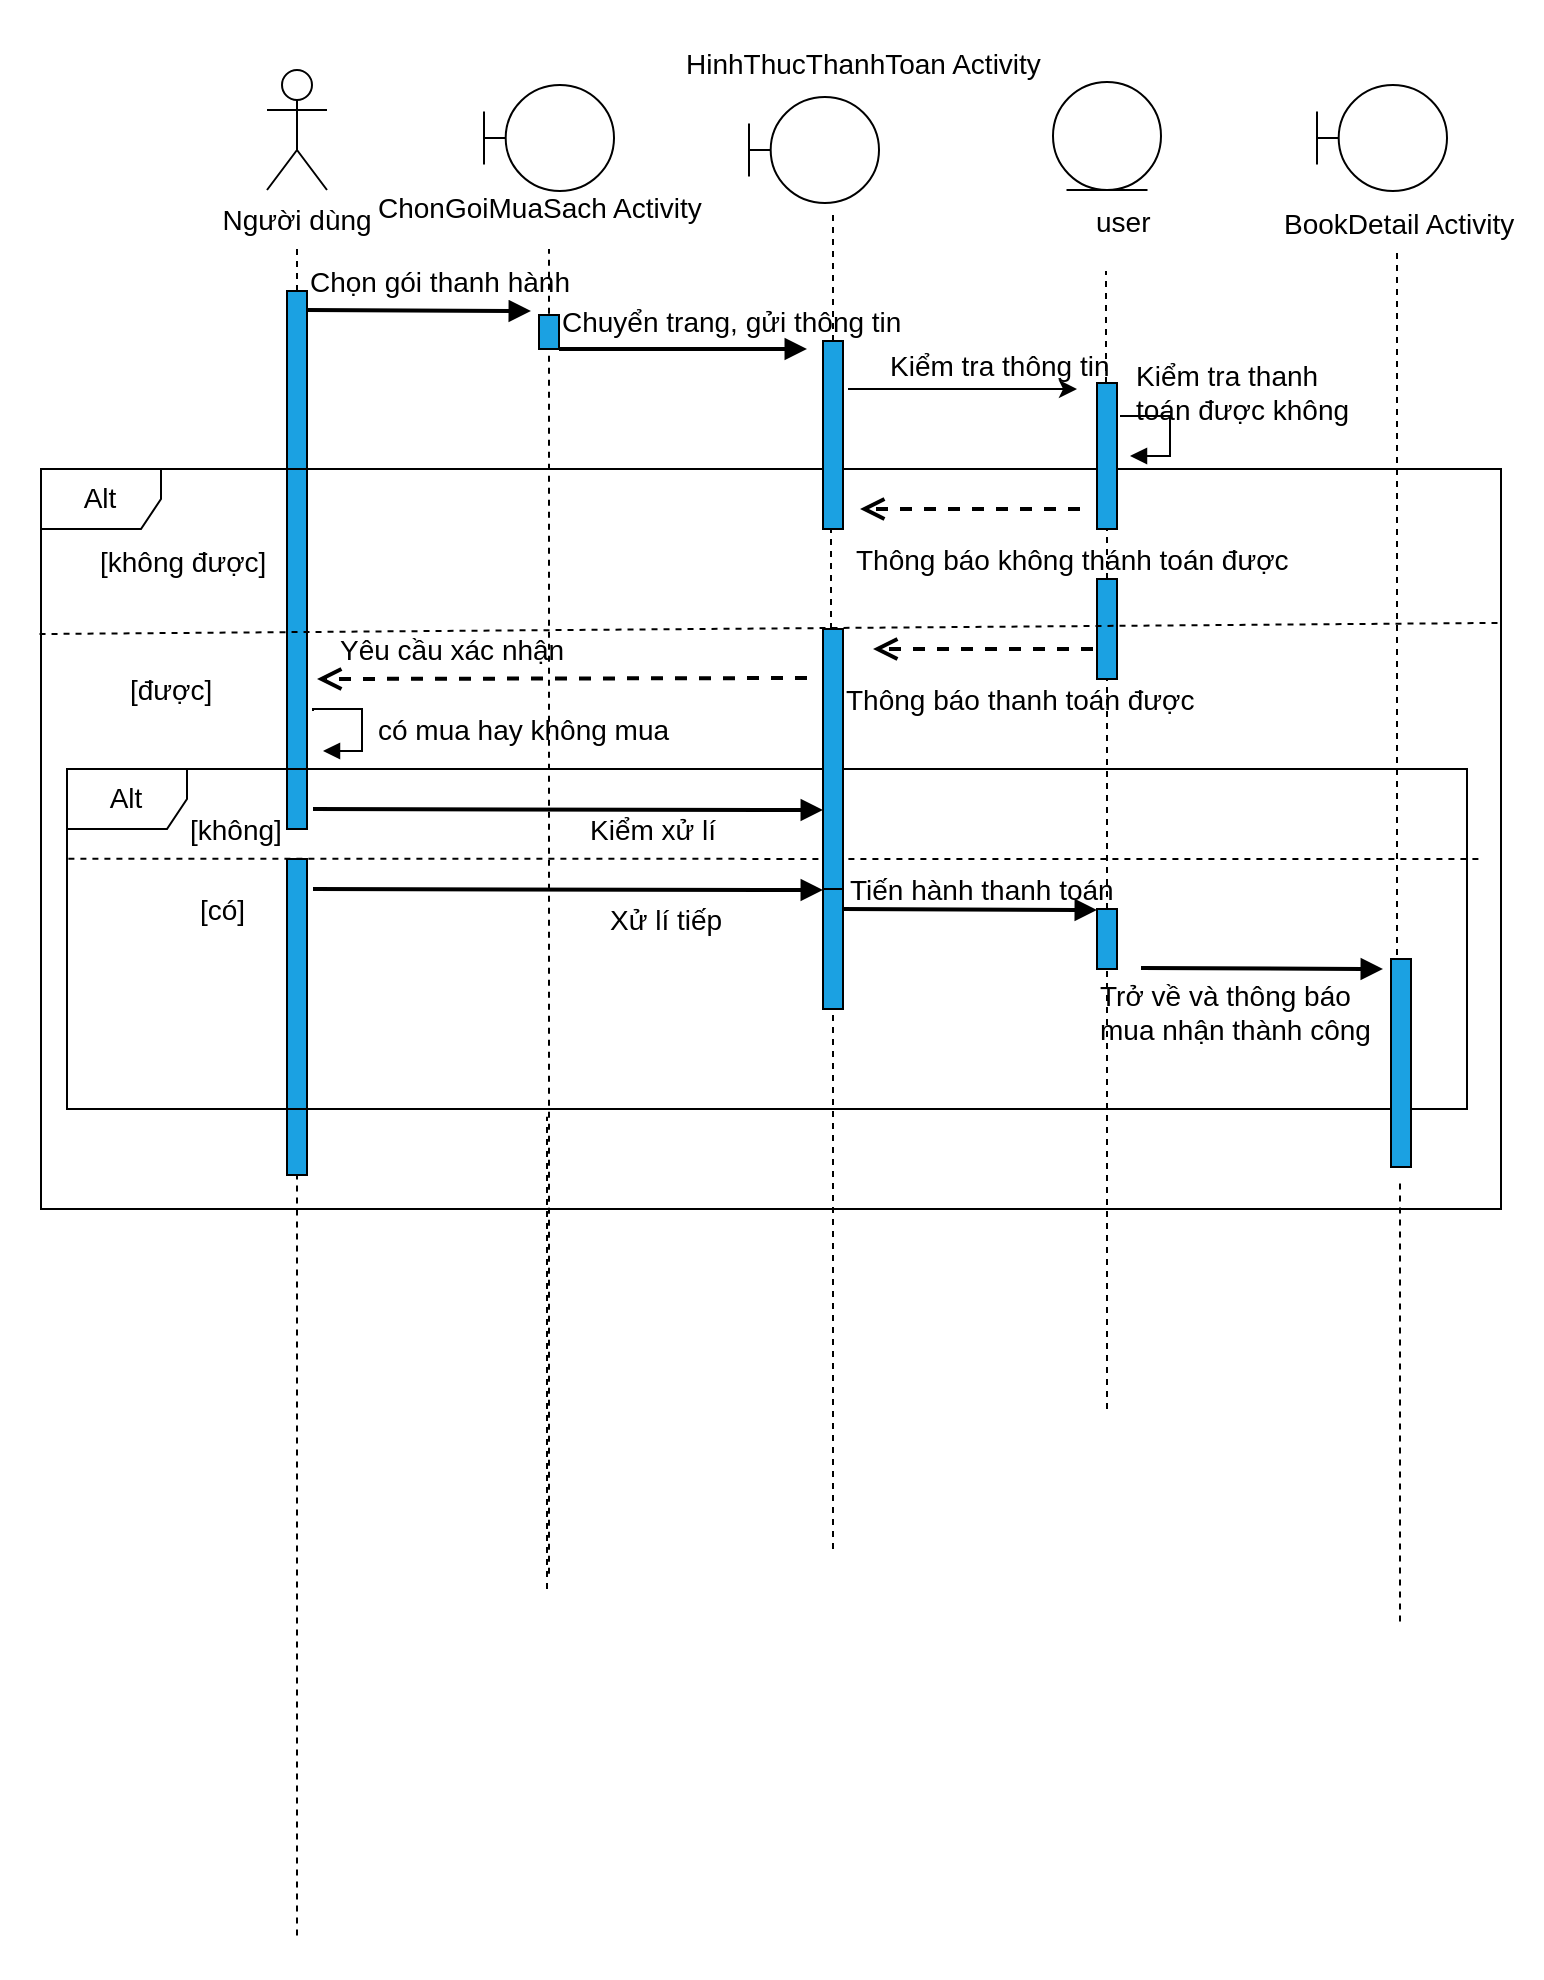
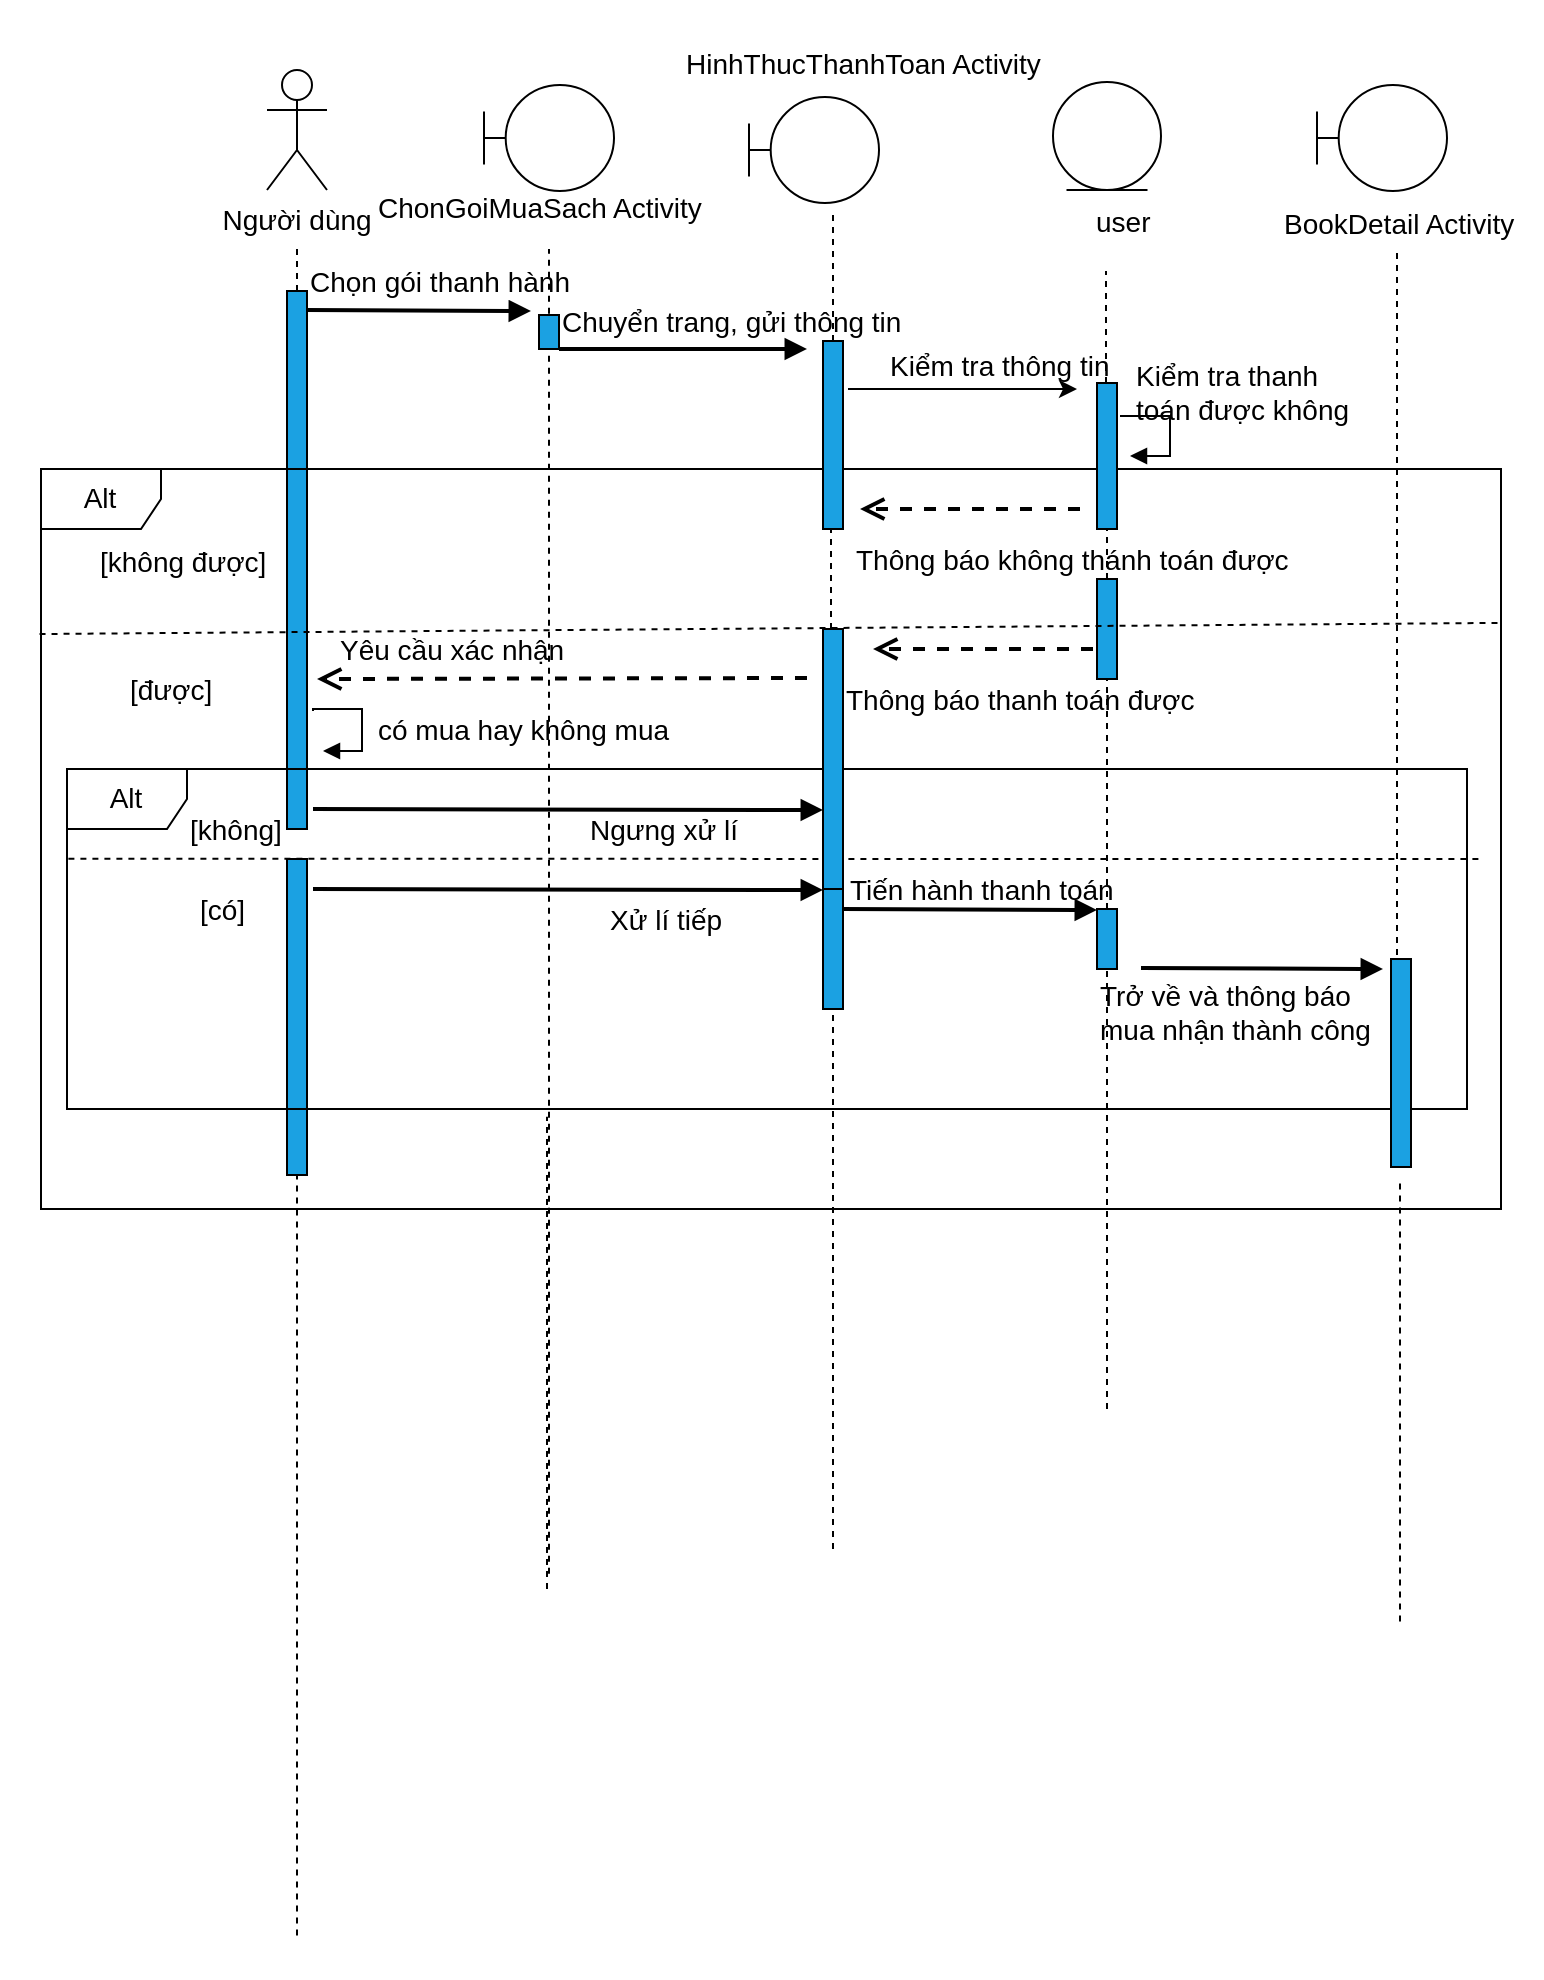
node "Kiểm xử lí": label "Kiểm xử lí" -> "Ngưng xử lí"
